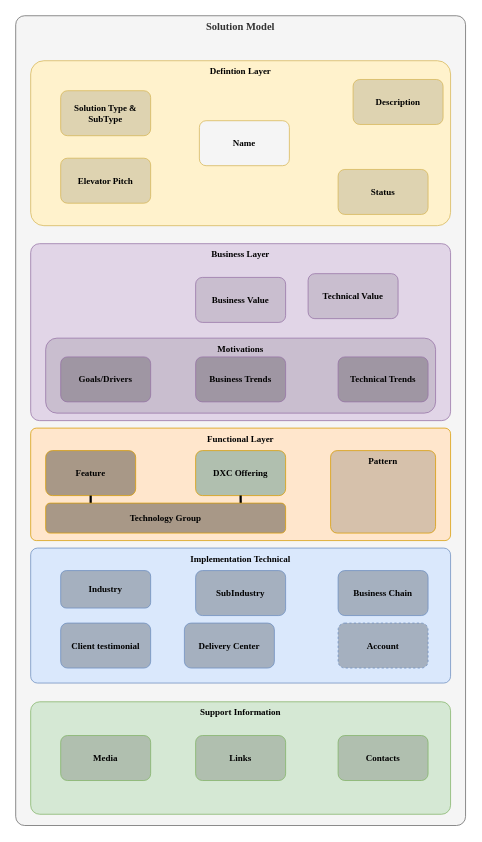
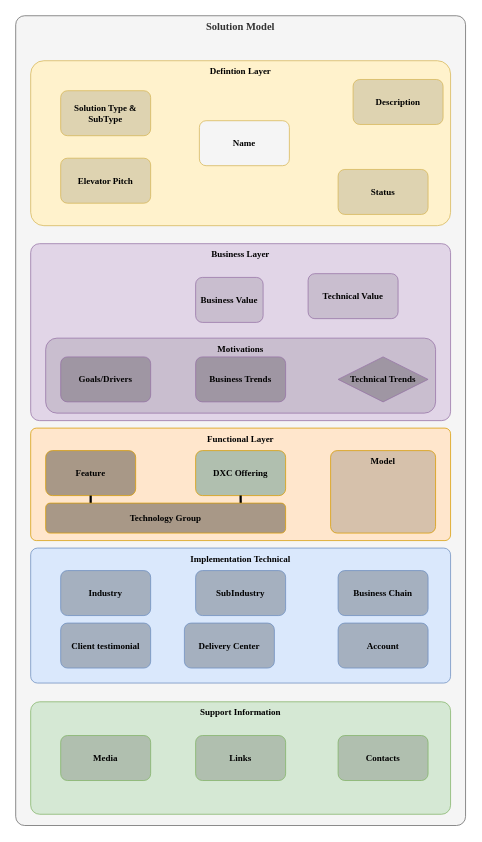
node "Business Value": size 90x45 -> 68x45
node "Technical Trends": shape rounded rectangle -> diamond
node "Pattern": label "Pattern" -> "Model"
node "Industry": size 90x38 -> 90x45
node "Account": style dashed -> solid
